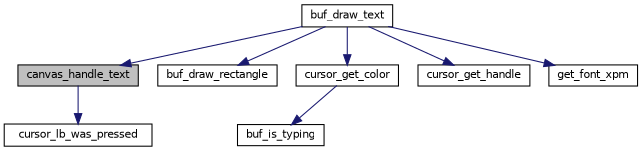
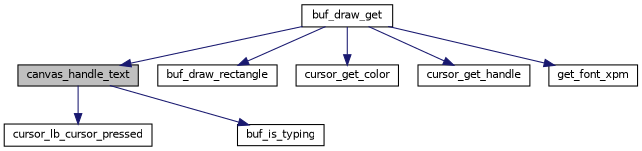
node "buf_draw_text": label "buf_draw_text" -> "buf_draw_get"
edge "cursor_get_color" -> "buf_is_typing": now "canvas_handle_text" -> "buf_is_typing"
node "cursor_lb_was_pressed": label "cursor_lb_was_pressed" -> "cursor_lb_cursor_pressed"
